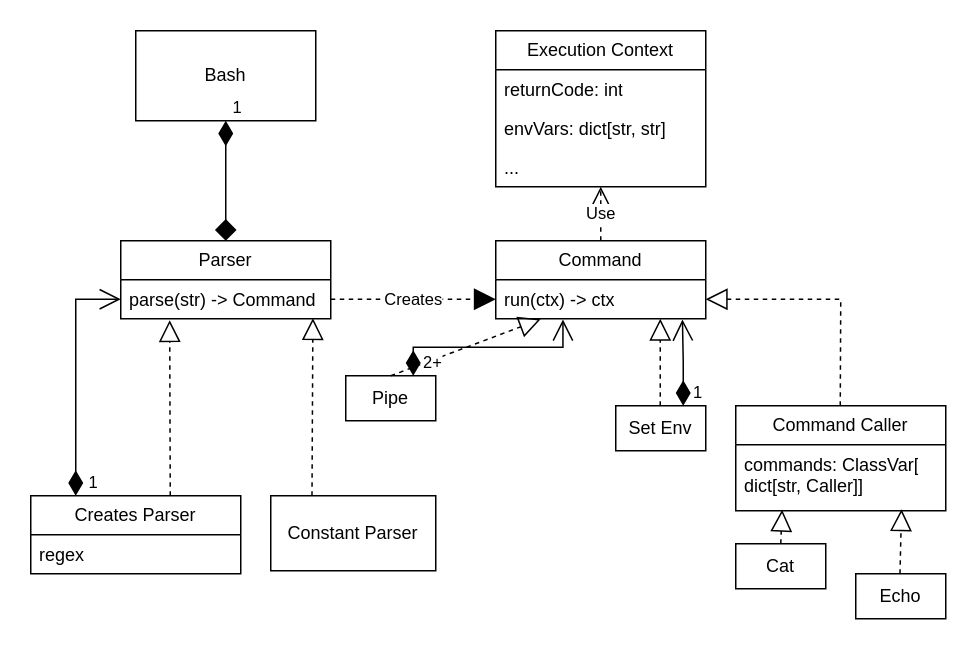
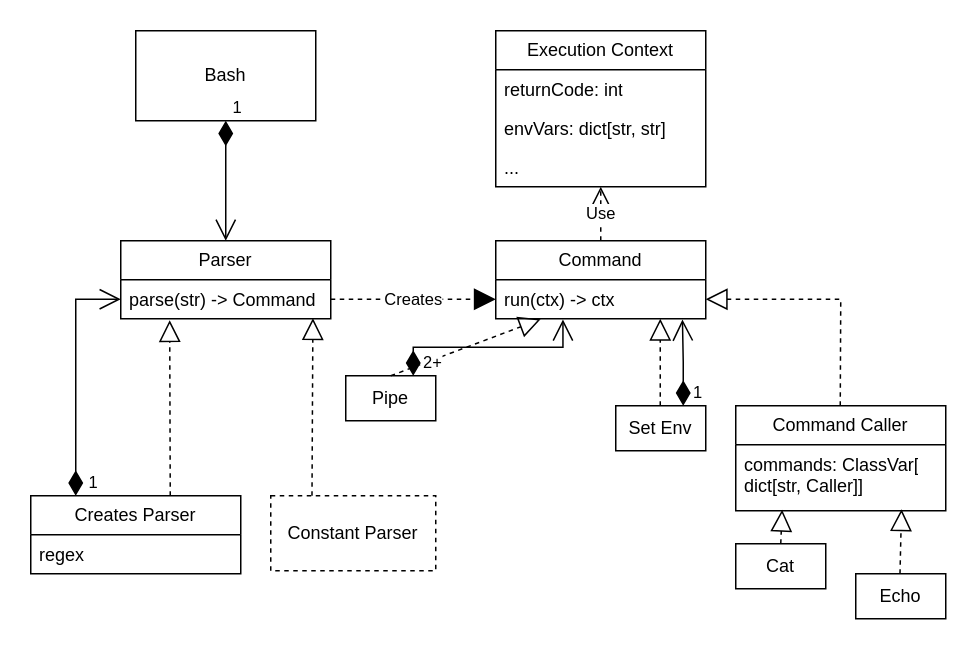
edge "Bash" -- "Parser": arrowhead diamond -> open
node "Constant Parser": style solid -> dashed
